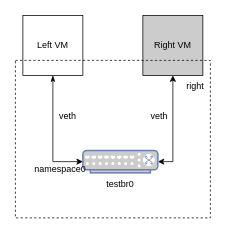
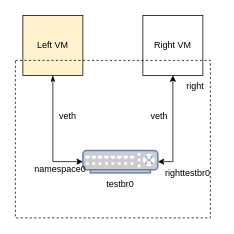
node "Left VM": fillcolor #ffffff -> #fff2cc
node "Right VM": fillcolor #cccccc -> #ffffff
node "righttestbr0": added
